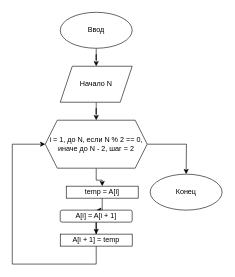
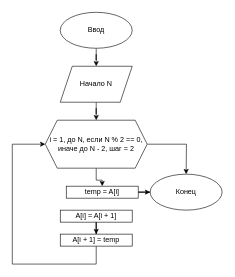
edge "temp = A[i]" -> "A[i] = A[i + 1]": now "temp = A[i]" -> "Конец"
node "A[i] = A[i + 1]": shape rounded rectangle -> rectangle
